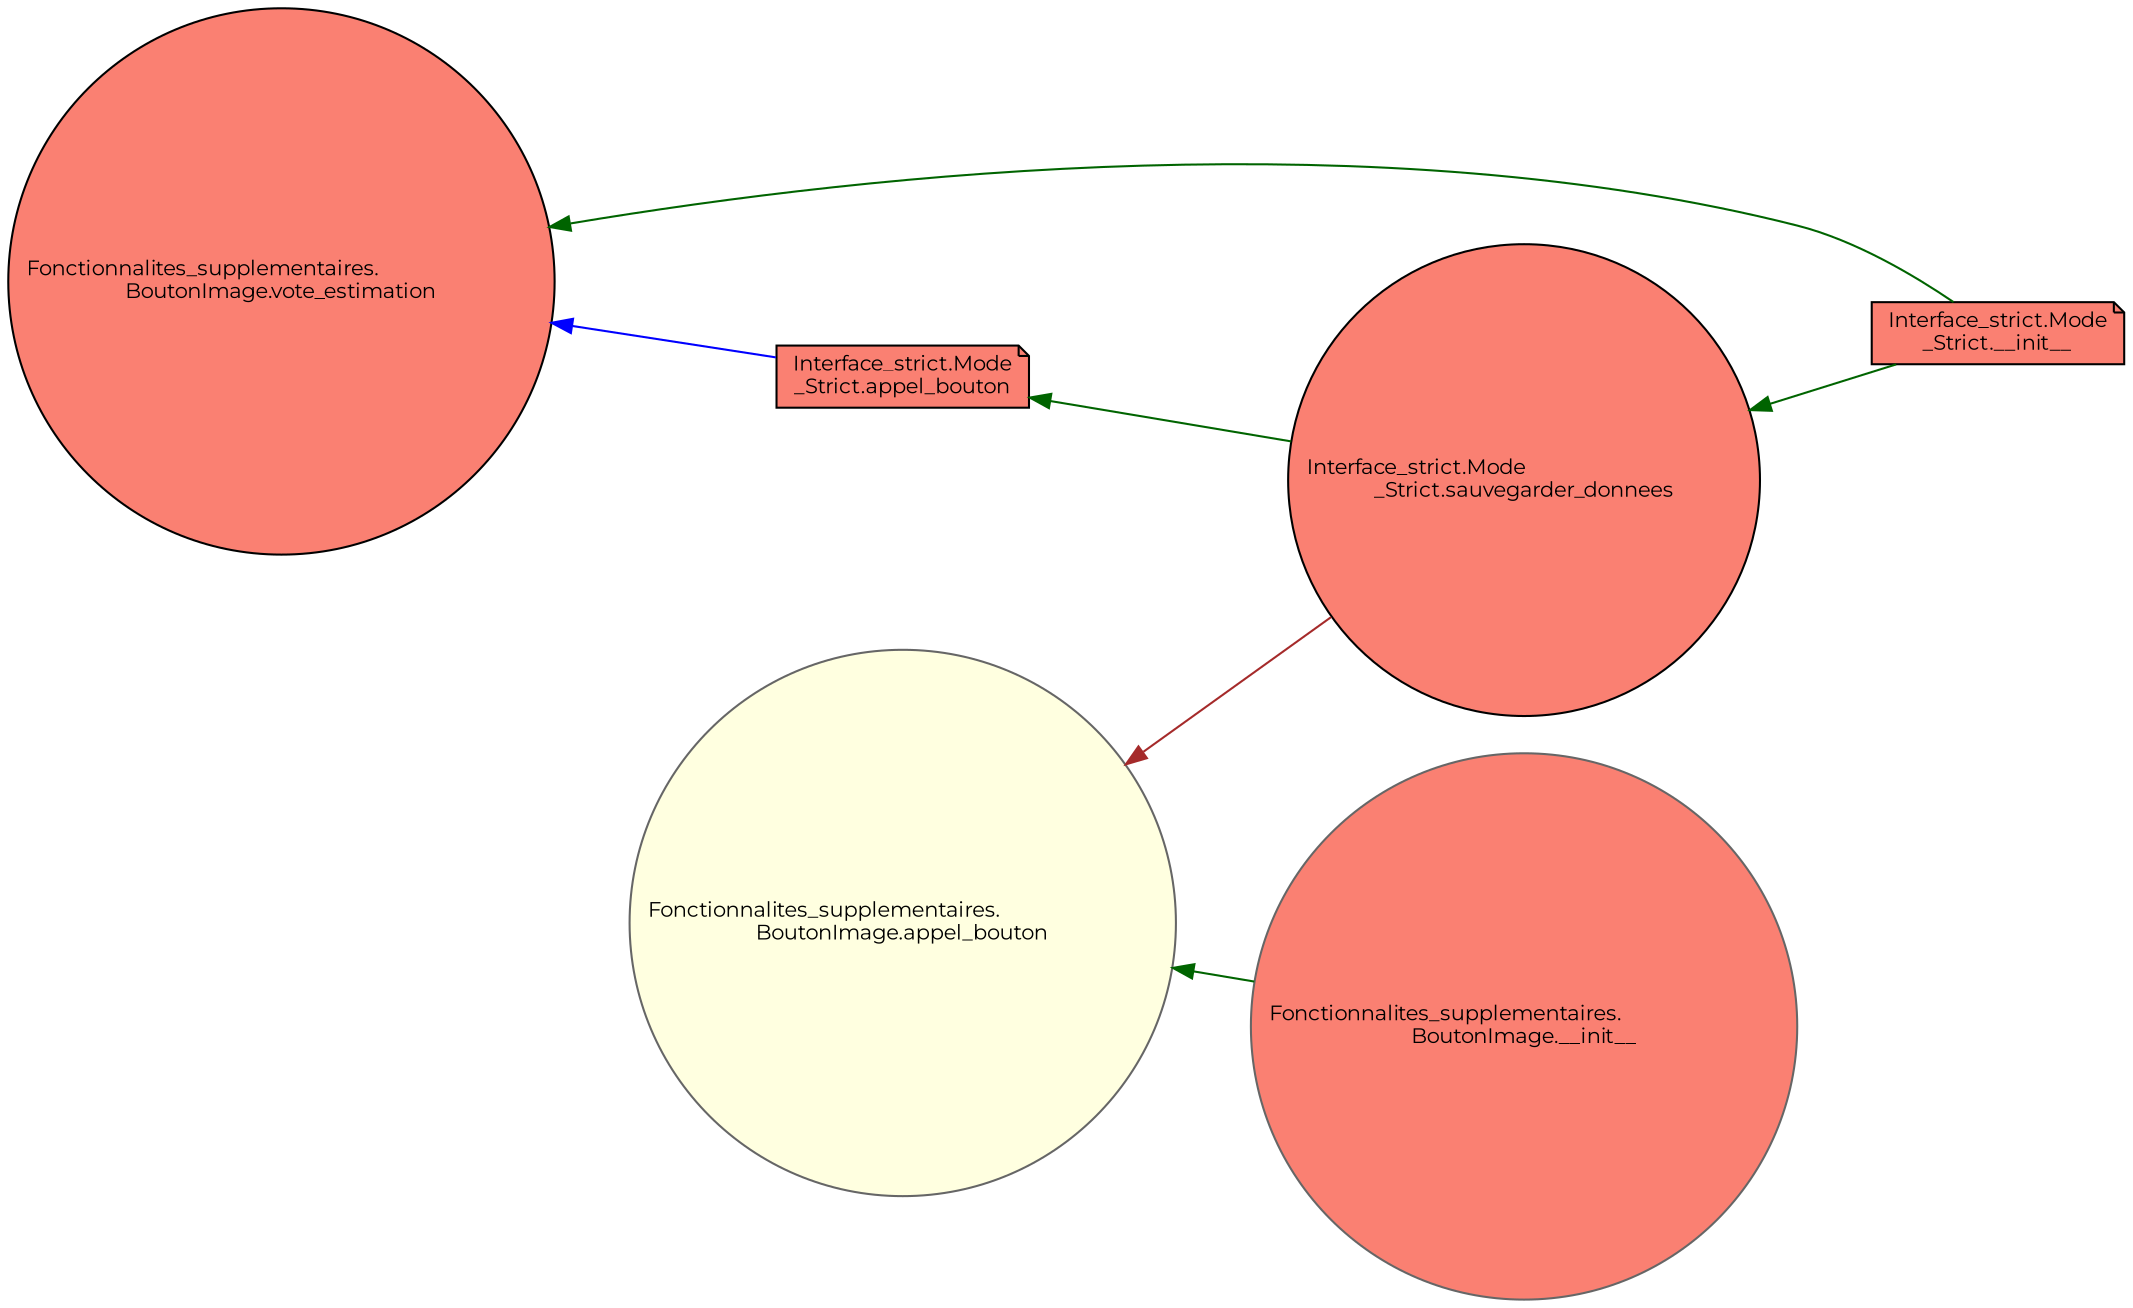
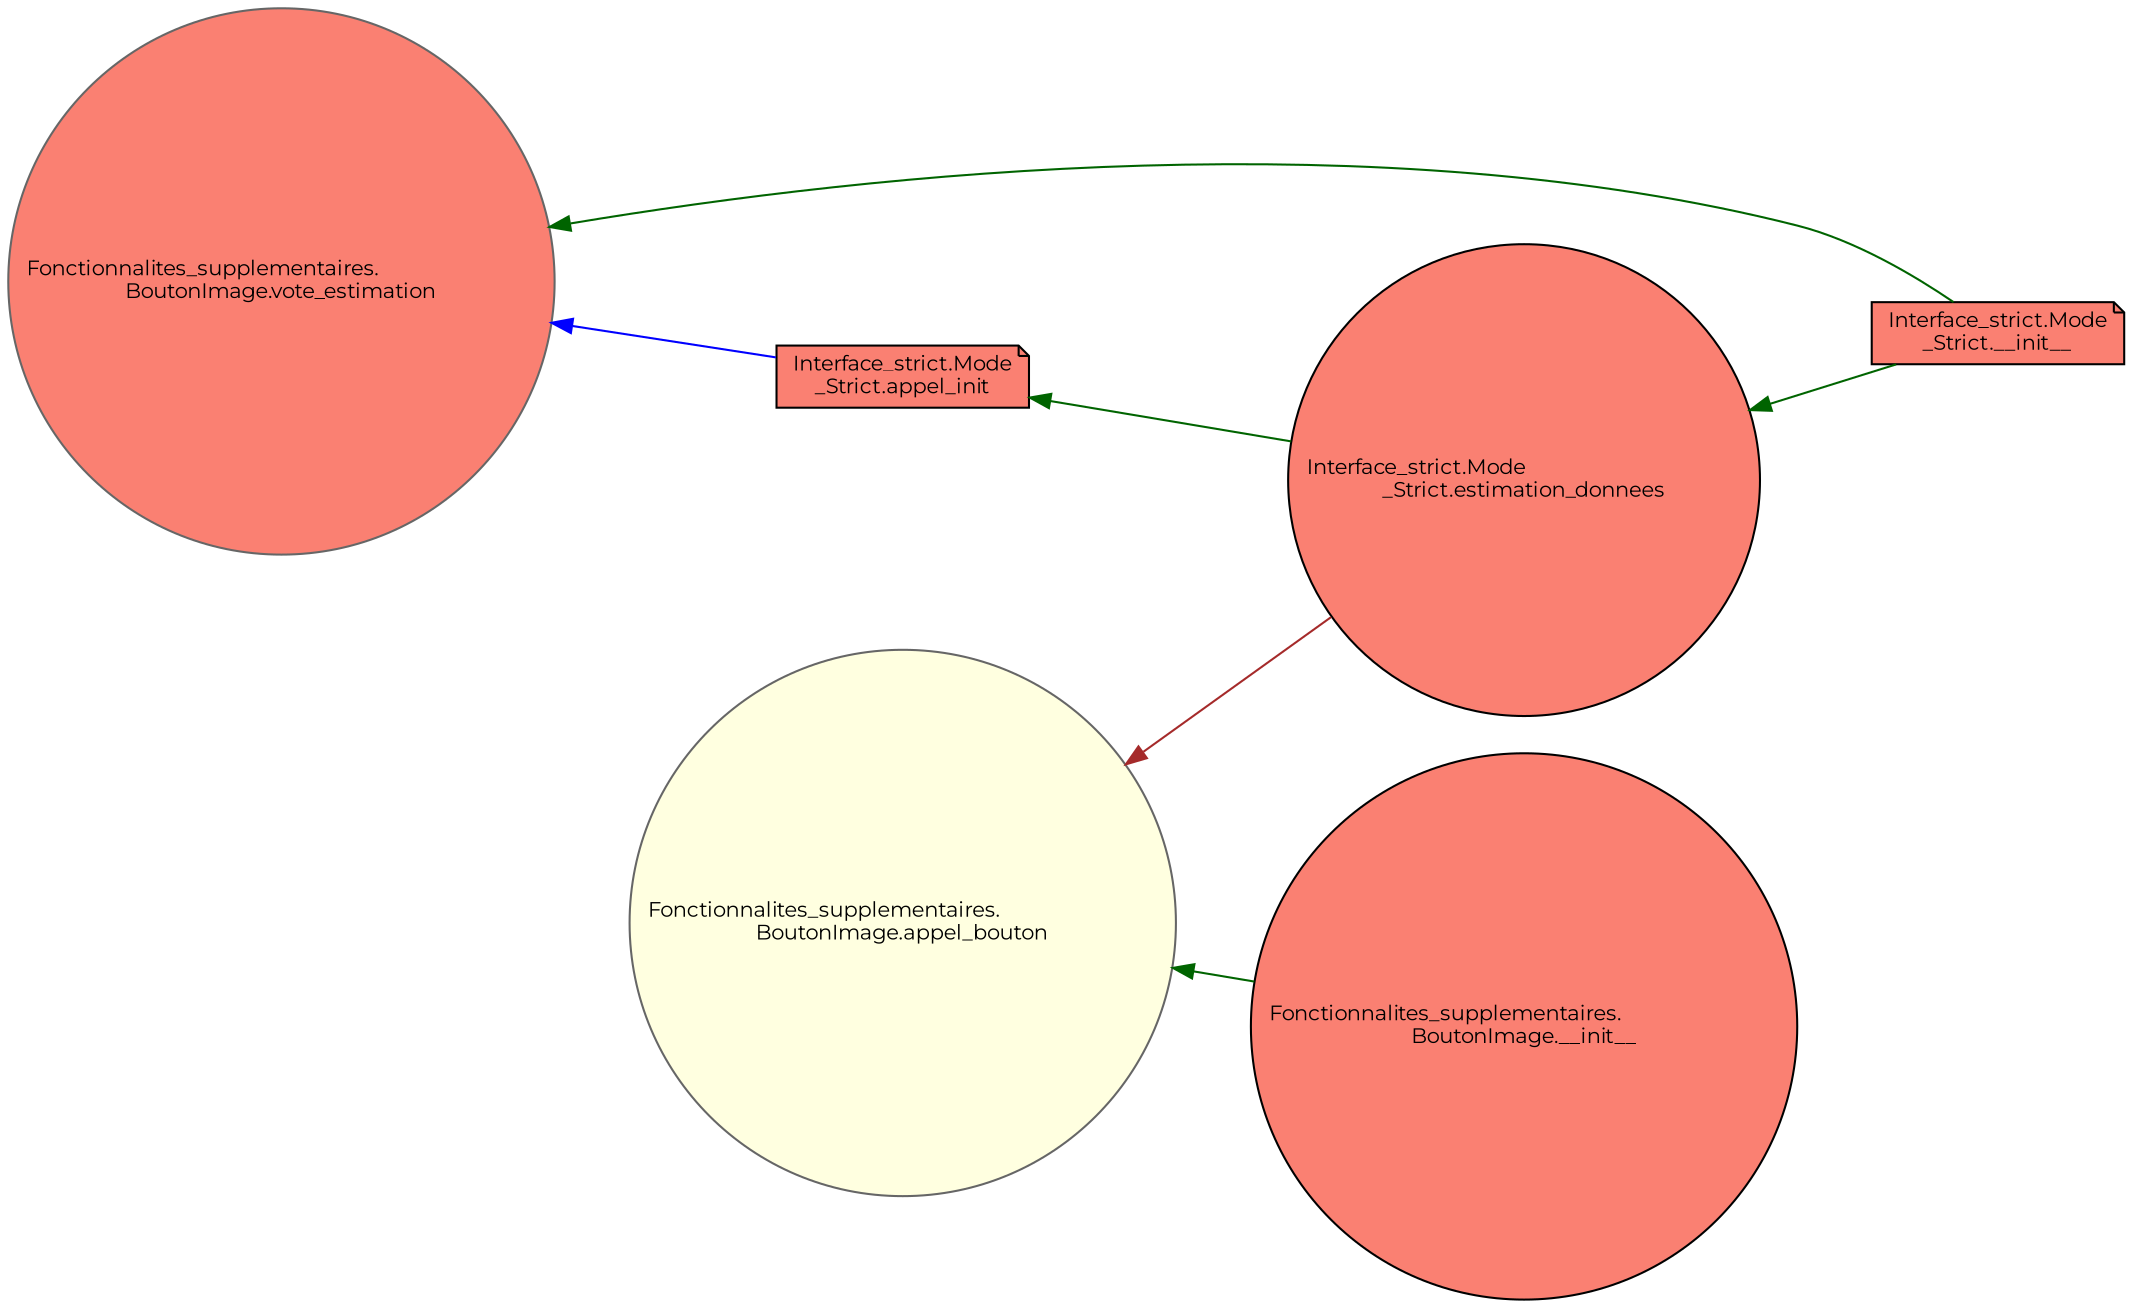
node "Fonctionnalites_supplementaires. BoutonImage.vote_estimation": color black -> gray40
node "Interface_strict.Mode _Strict.appel_bouton": label "Interface_strict.Mode _Strict.appel_bouton" -> "Interface_strict.Mode _Strict.appel_init"
node "Interface_strict.Mode _Strict.sauvegarder_donnees": label "Interface_strict.Mode _Strict.sauvegarder_donnees" -> "Interface_strict.Mode _Strict.estimation_donnees"
node "Fonctionnalites_supplementaires. BoutonImage.__init__": color gray40 -> black
